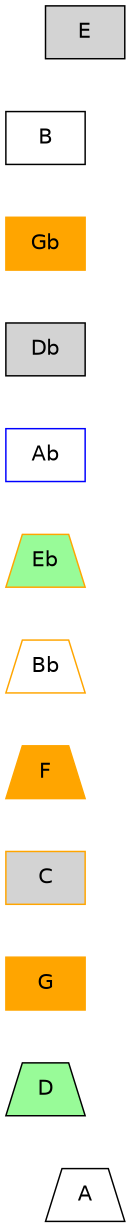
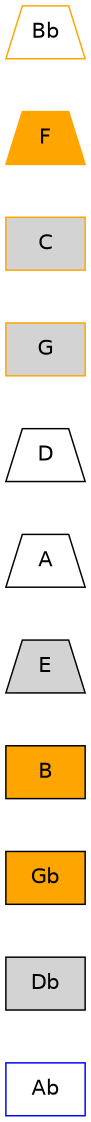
node "E": shape box -> trapezium
node "B": fillcolor white -> orange
node "Gb": color orange -> black
node "Eb": removed
node "G": fillcolor orange -> lightgrey
node "D": fillcolor palegreen -> white
